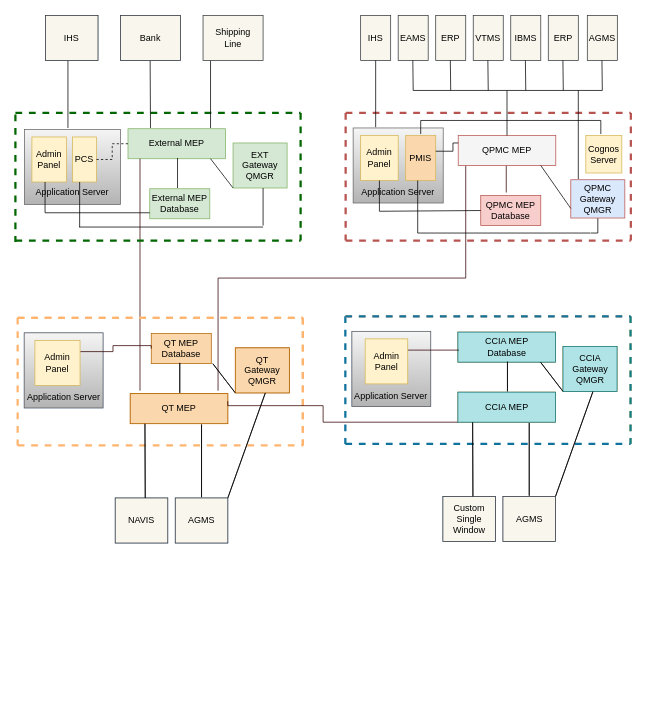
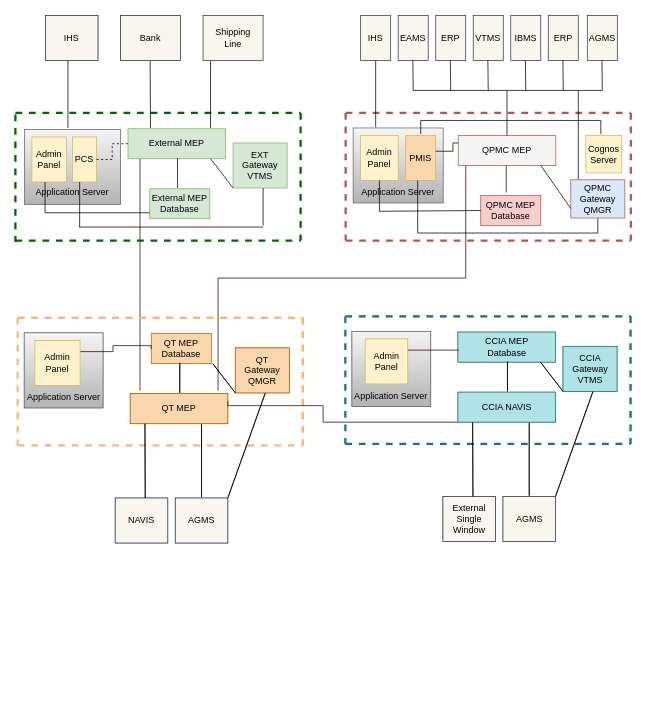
node "EXT Gateway QMGR": label "EXT Gateway QMGR" -> "EXT Gateway VTMS"
node "CCIA Gateway QMGR": label "CCIA Gateway QMGR" -> "CCIA Gateway VTMS"
node "CCIA MEP": label "CCIA MEP" -> "CCIA NAVIS"
node "Custom Single Window": label "Custom Single Window" -> "External Single Window"
